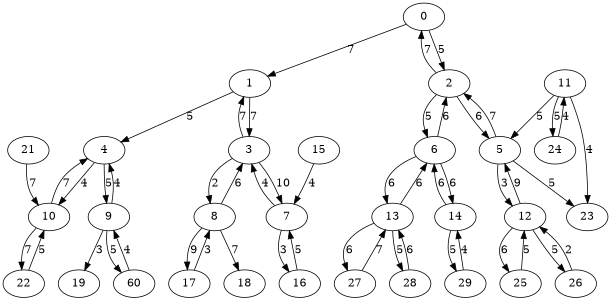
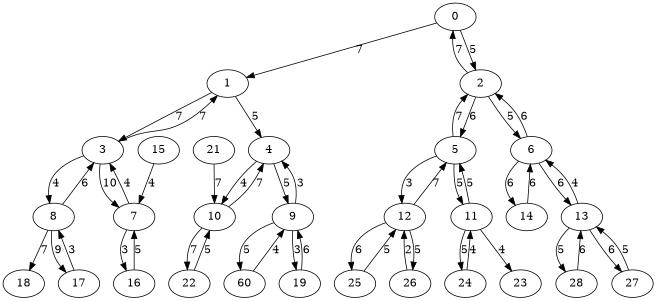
edge "5" -> "23": now "5" -> "11"
edge "9" -> "4": label "4" -> "3"
edge "3" -> "8": label "2" -> "4"
edge "13" -> "6": label "6" -> "4"
edge "12" -> "5": label "9" -> "7"
edge "27" -> "13": label "7" -> "5"
edge "19" -> "9": added, label "6"
node "29": removed
